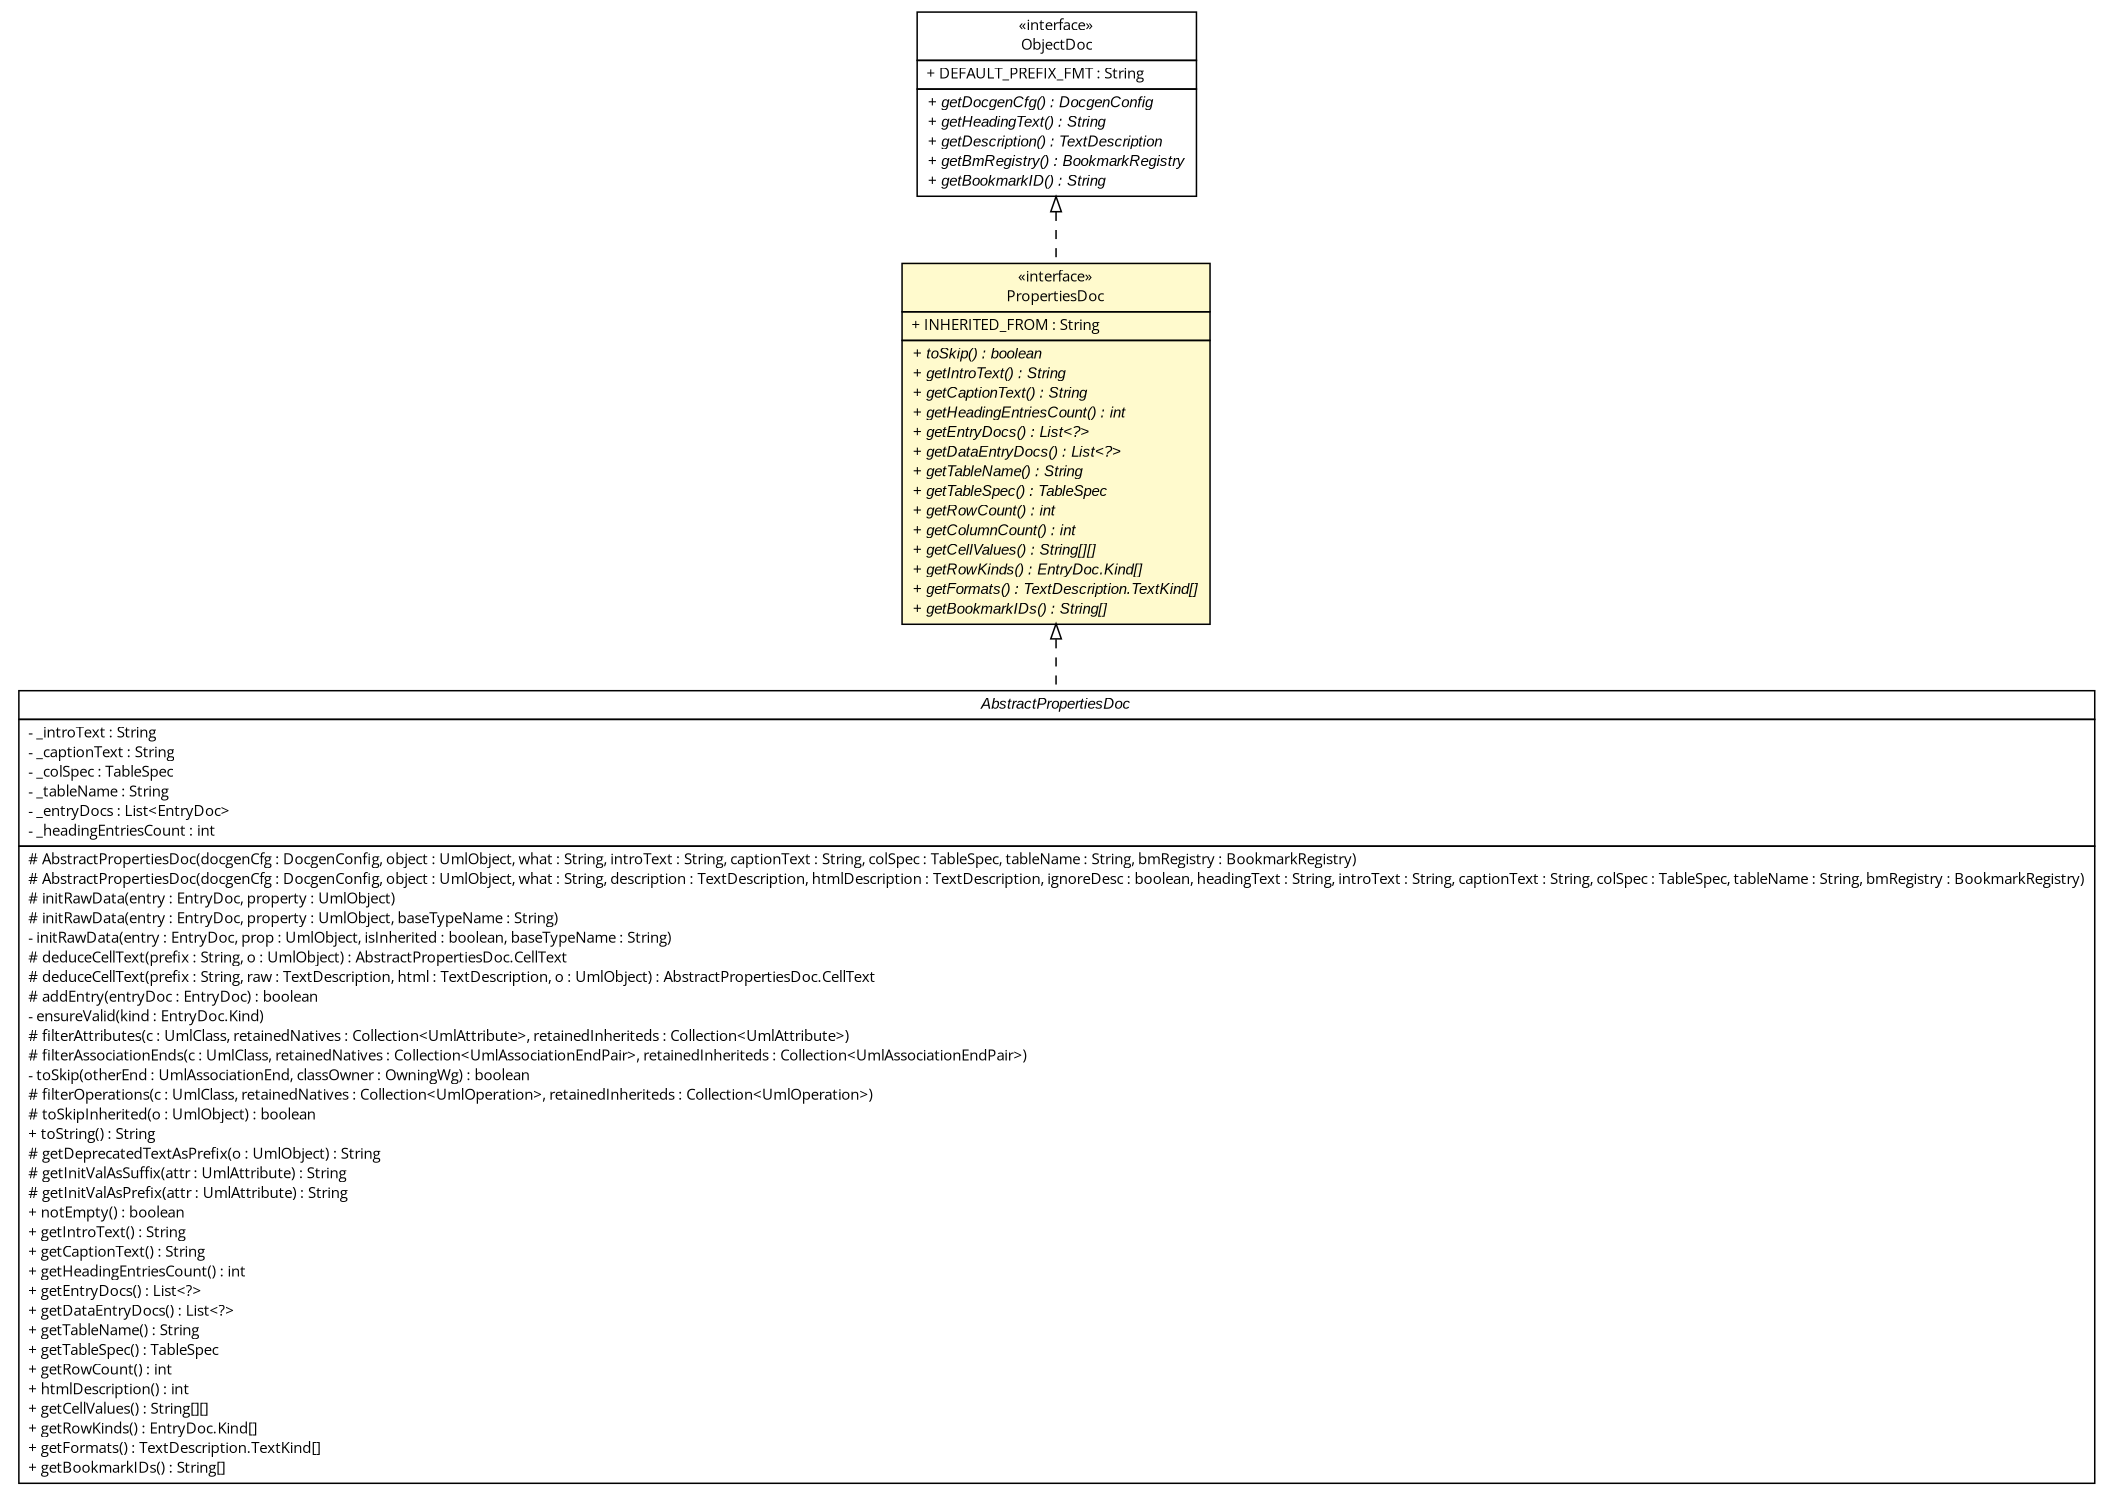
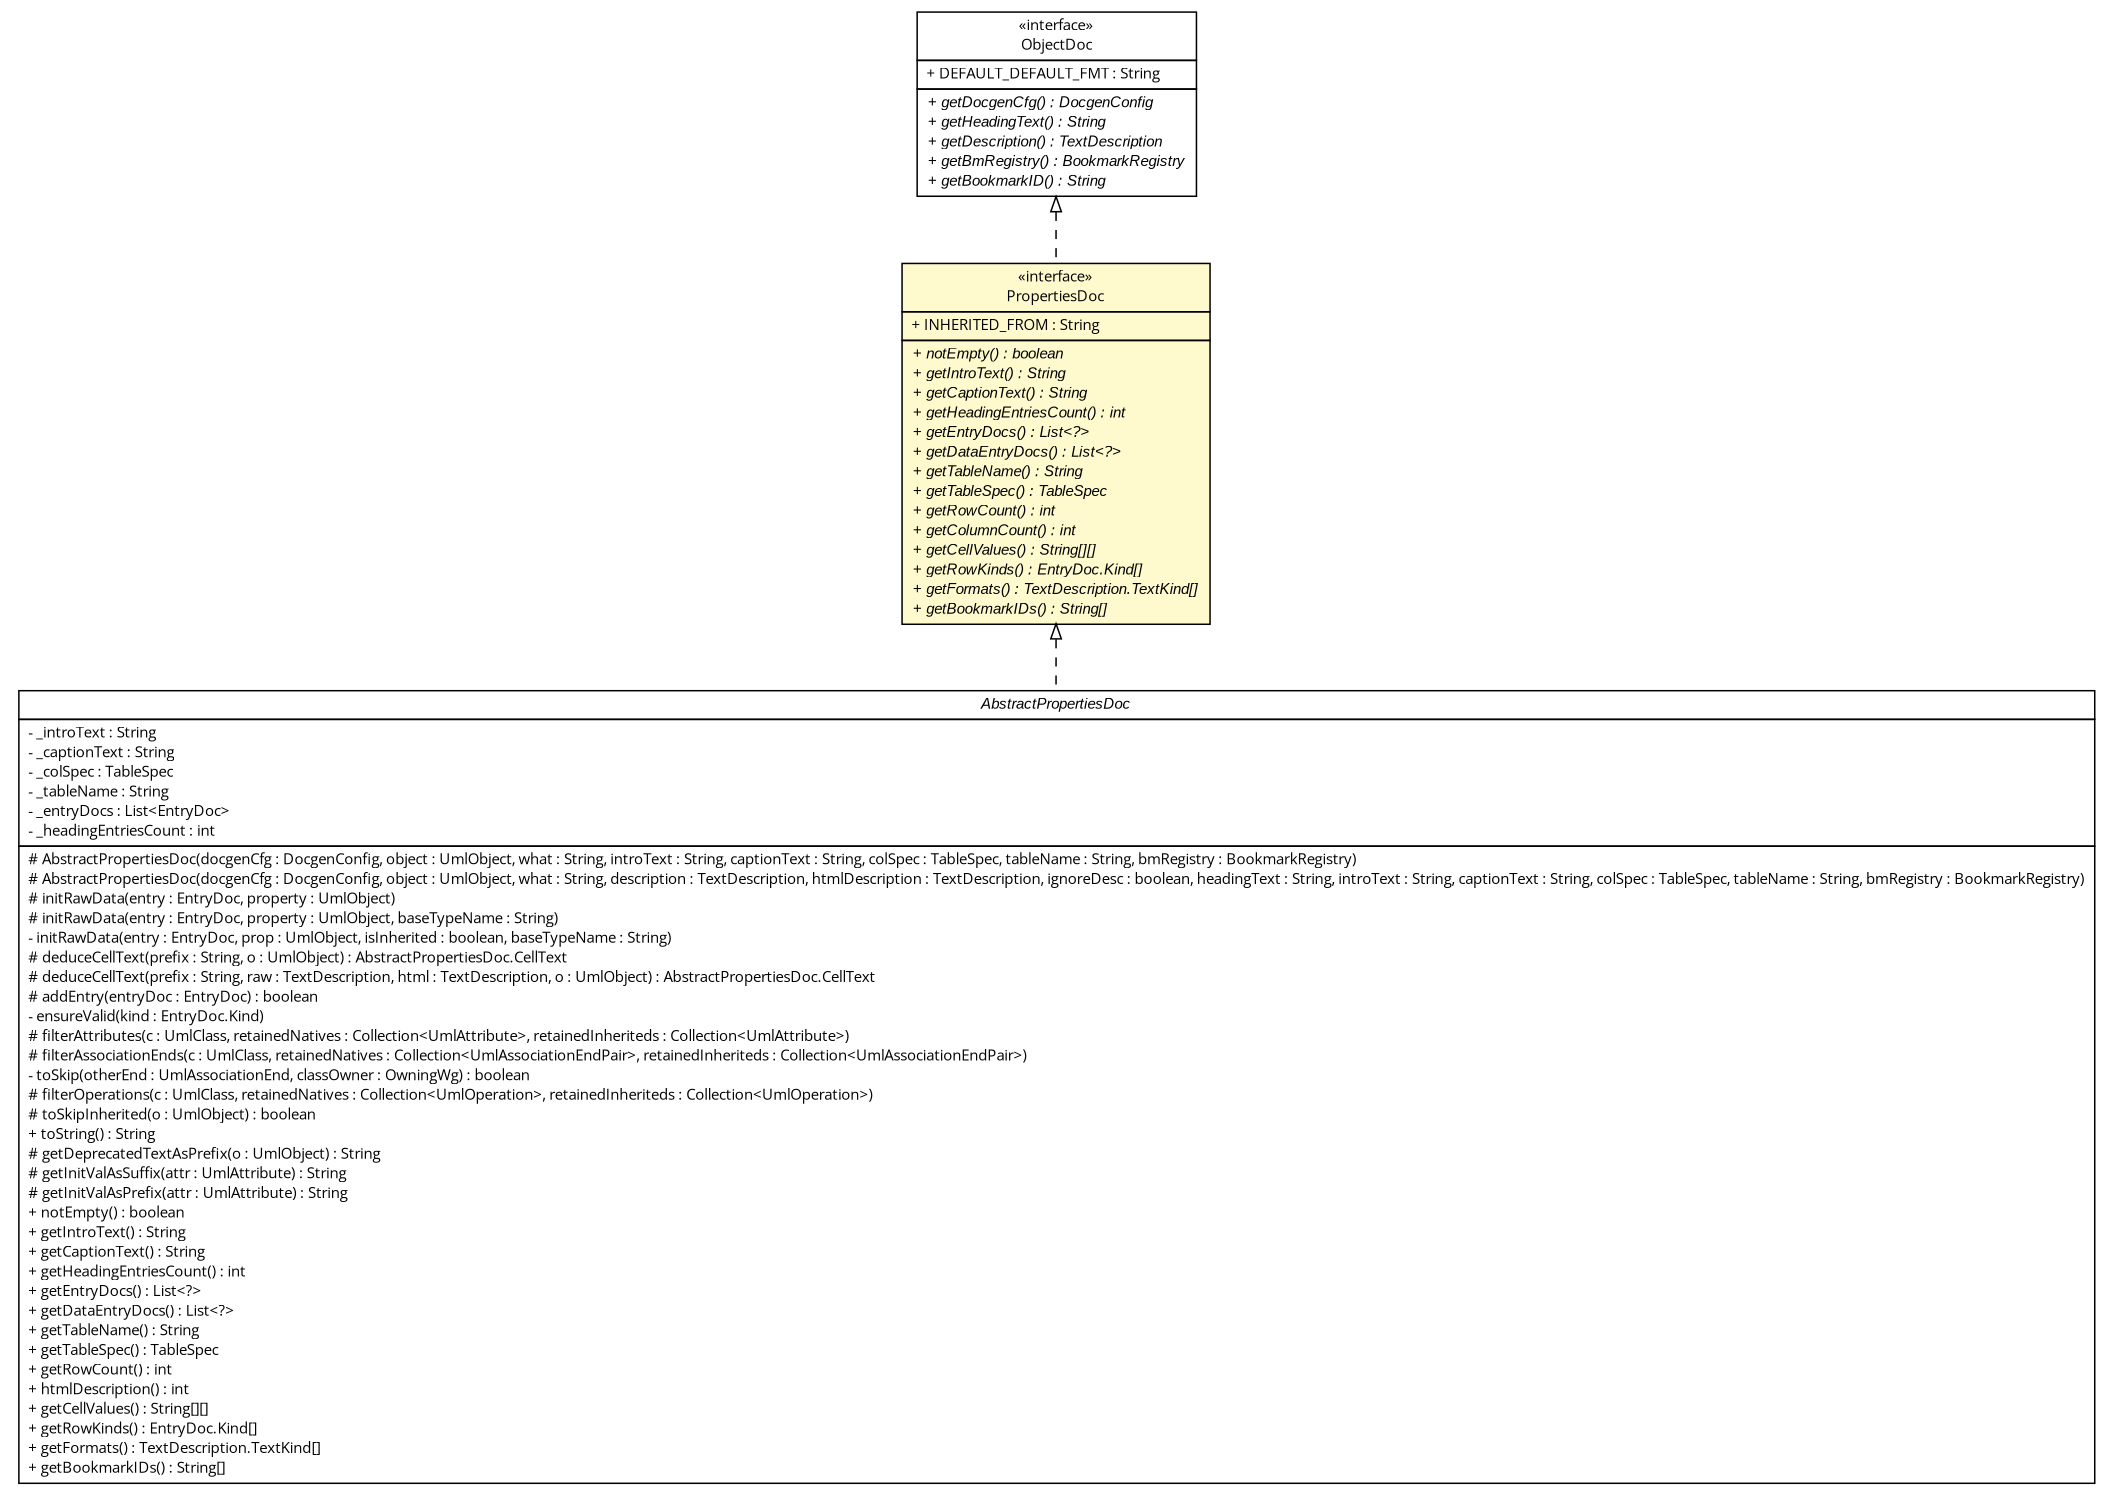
node "ObjectDoc": text "+ DEFAULT_PREFIX_FMT : String" -> "+ DEFAULT_DEFAULT_FMT : String"
node "PropertiesDoc": text "+ toSkip() : boolean" -> "+ notEmpty() : boolean"
